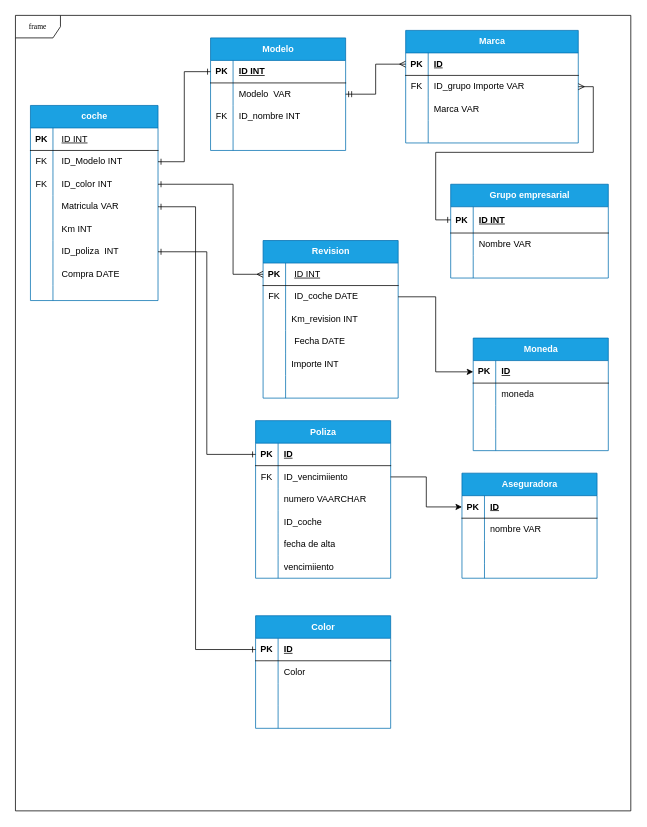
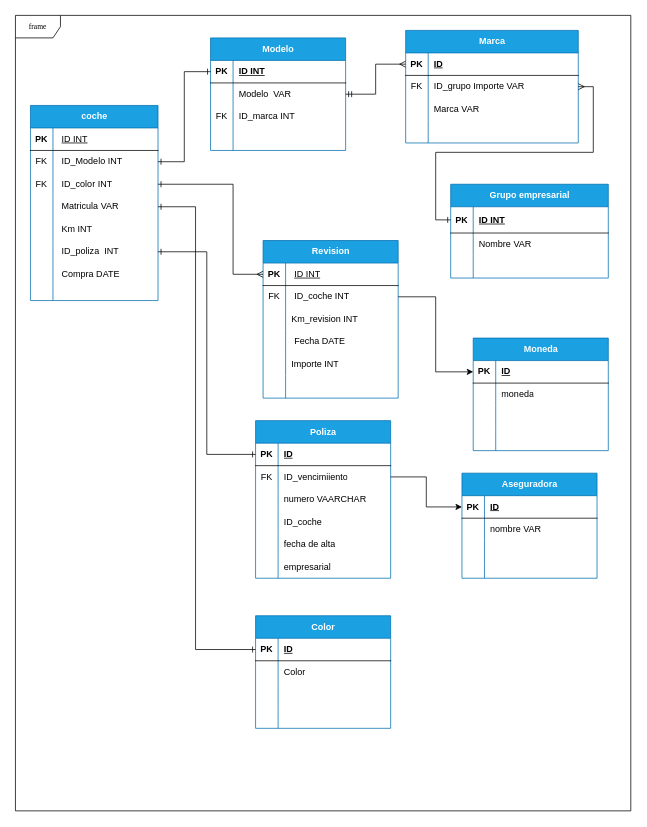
node "ID_nombre INT": label "ID_nombre INT" -> "ID_marca INT"
node "ID_coche DATE": label "ID_coche DATE" -> "ID_coche INT"
node "vencimiiento": label "vencimiiento" -> "empresarial"
